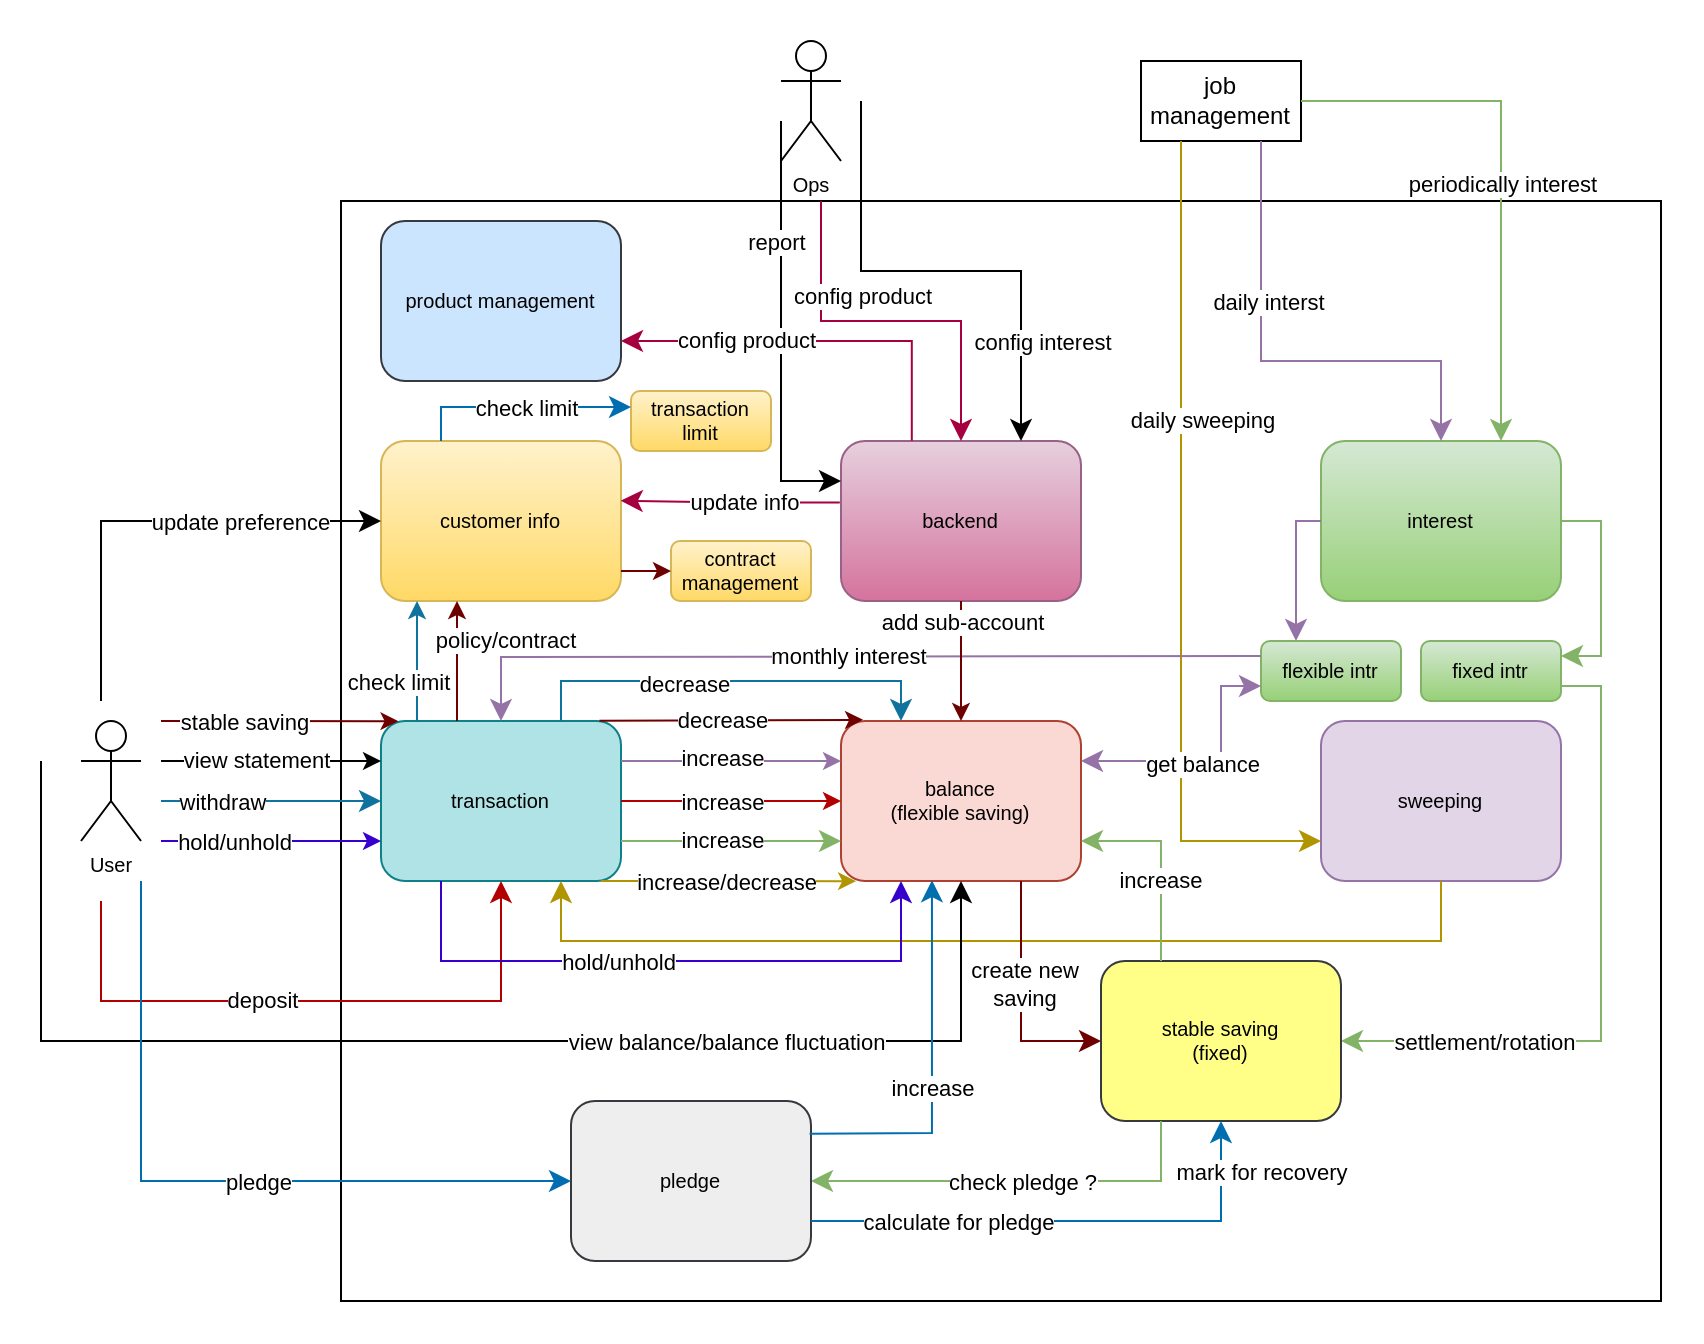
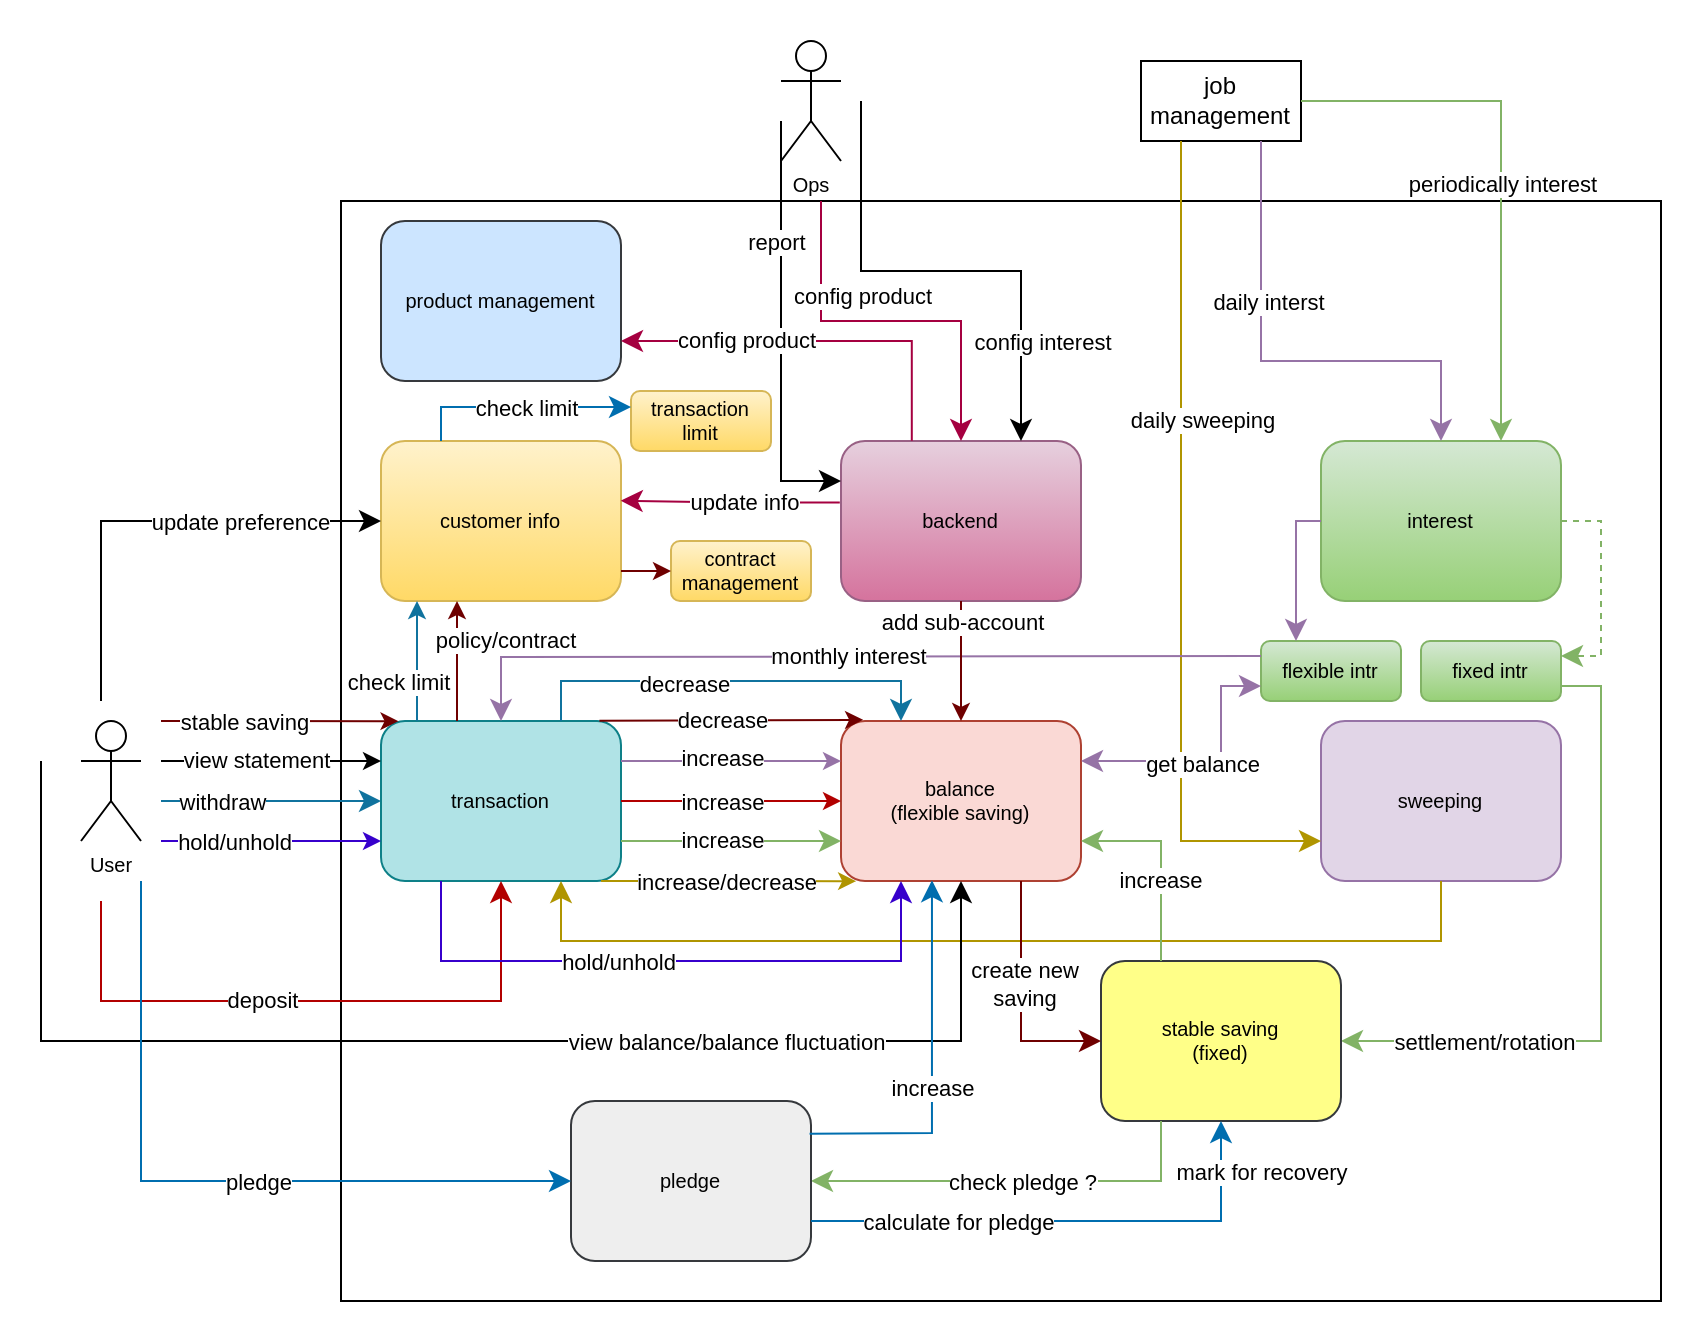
edge "interest" -> "fixed intr": style solid -> dashed
